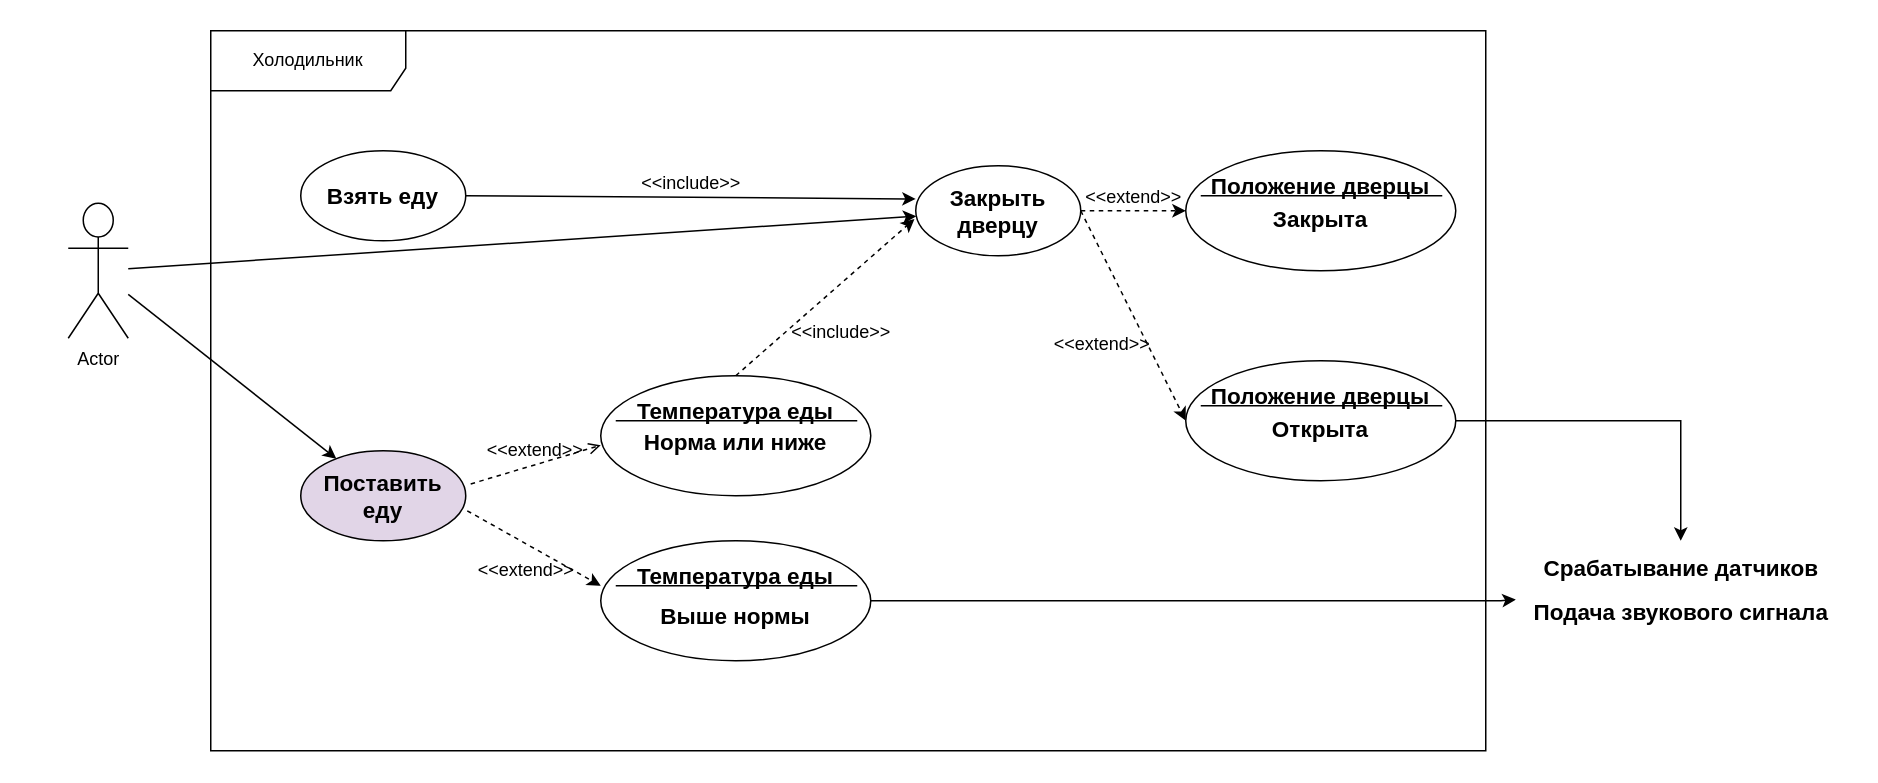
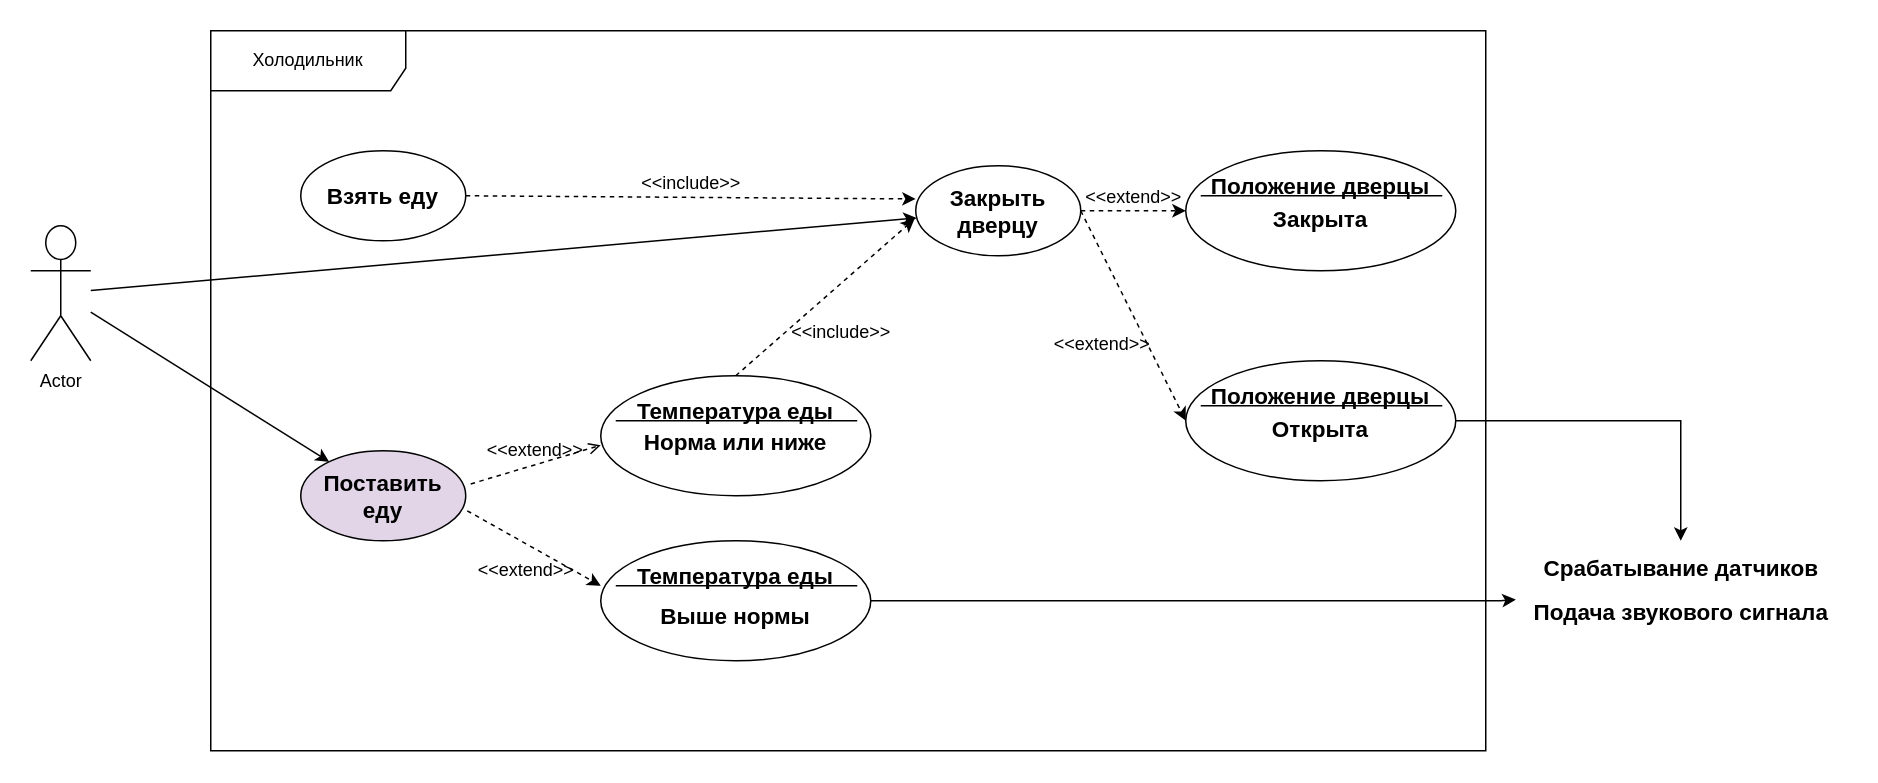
edge "Взять еду" -> "Закрыть дверцу": style solid -> dashed
node "Actor": moved (98, 271) -> (61, 293)
